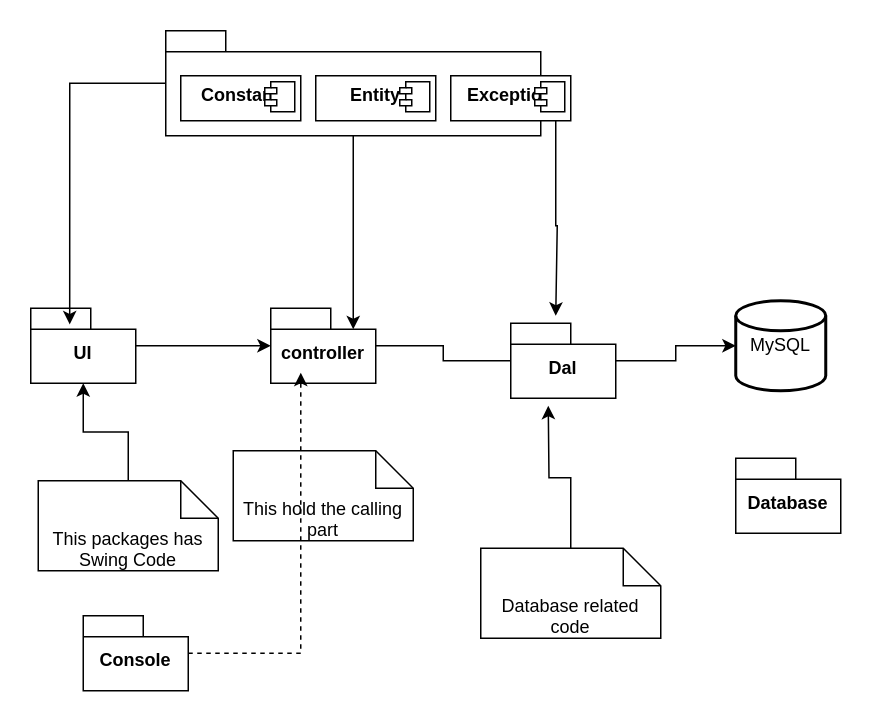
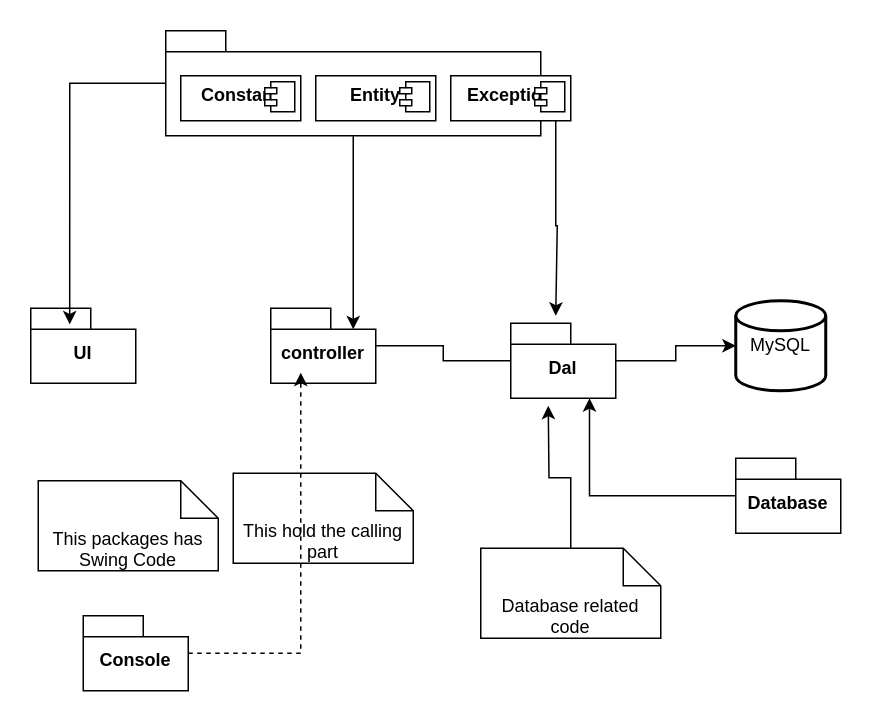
edge "UI" -> "controller": removed
edge "This packages has Swing Code" -> "UI": removed
node "This hold the calling part": moved (323, 496) -> (323, 518)
edge "Database" -> "Dal": added
